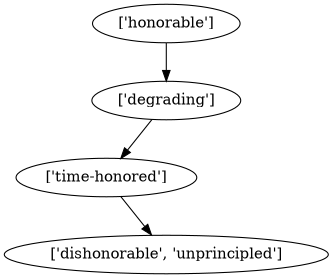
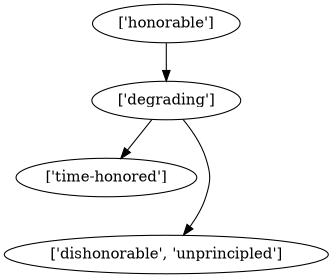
edge "['time-honored']" -> "['dishonorable', 'unprincipled']": now "['degrading']" -> "['dishonorable', 'unprincipled']"
